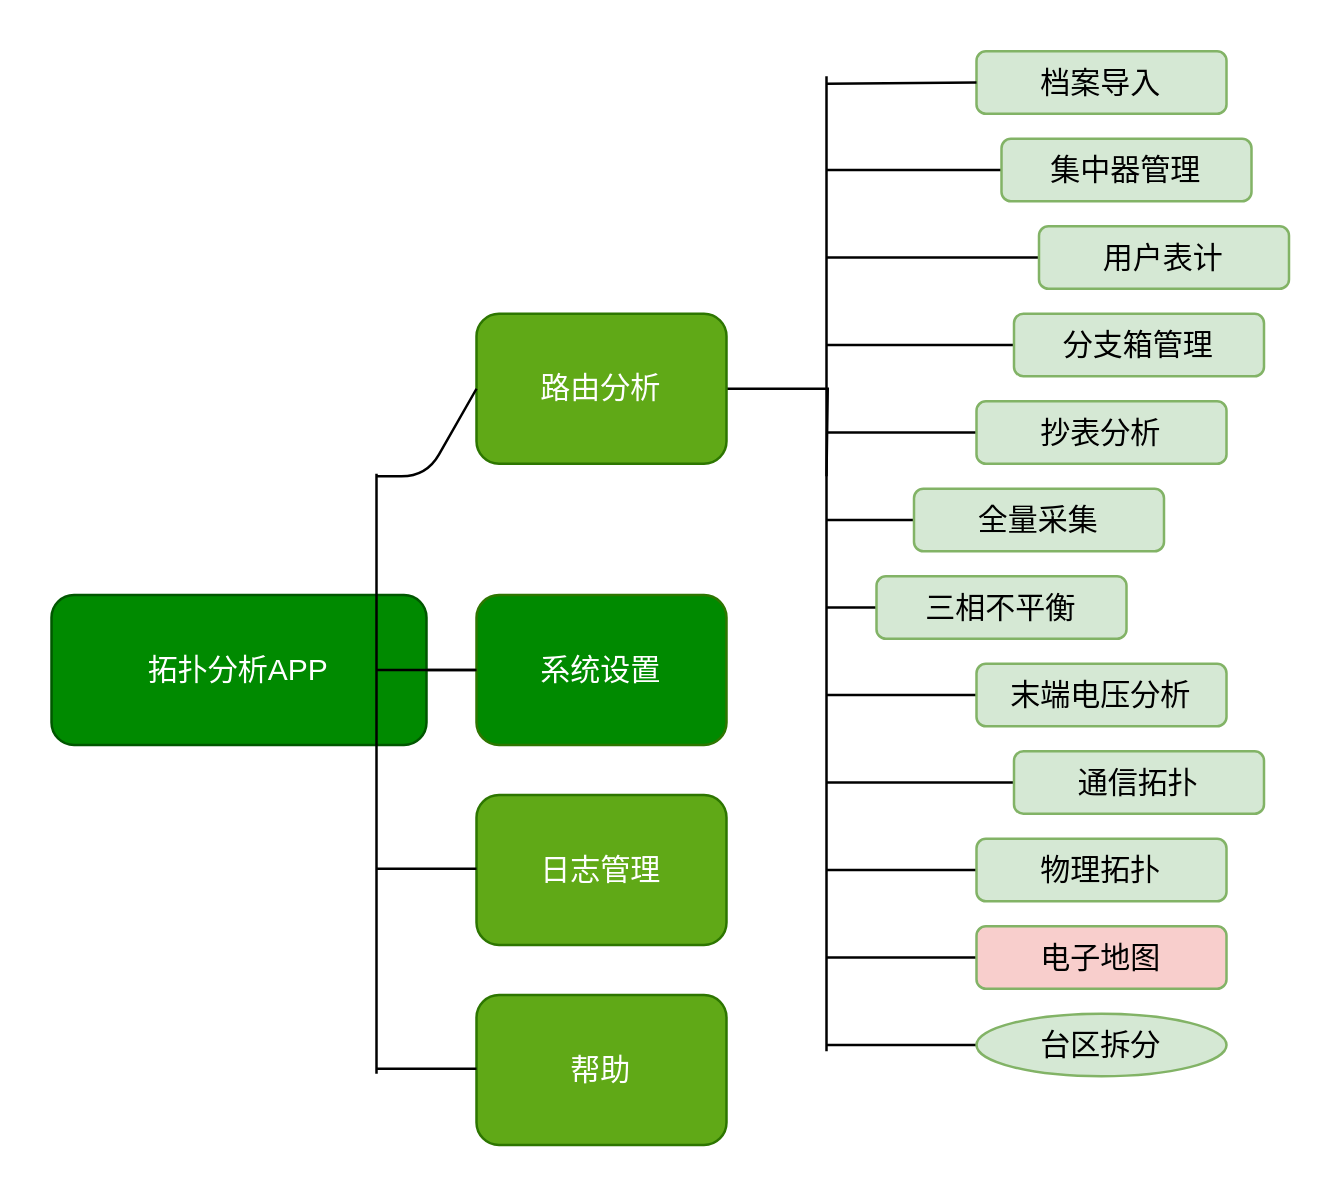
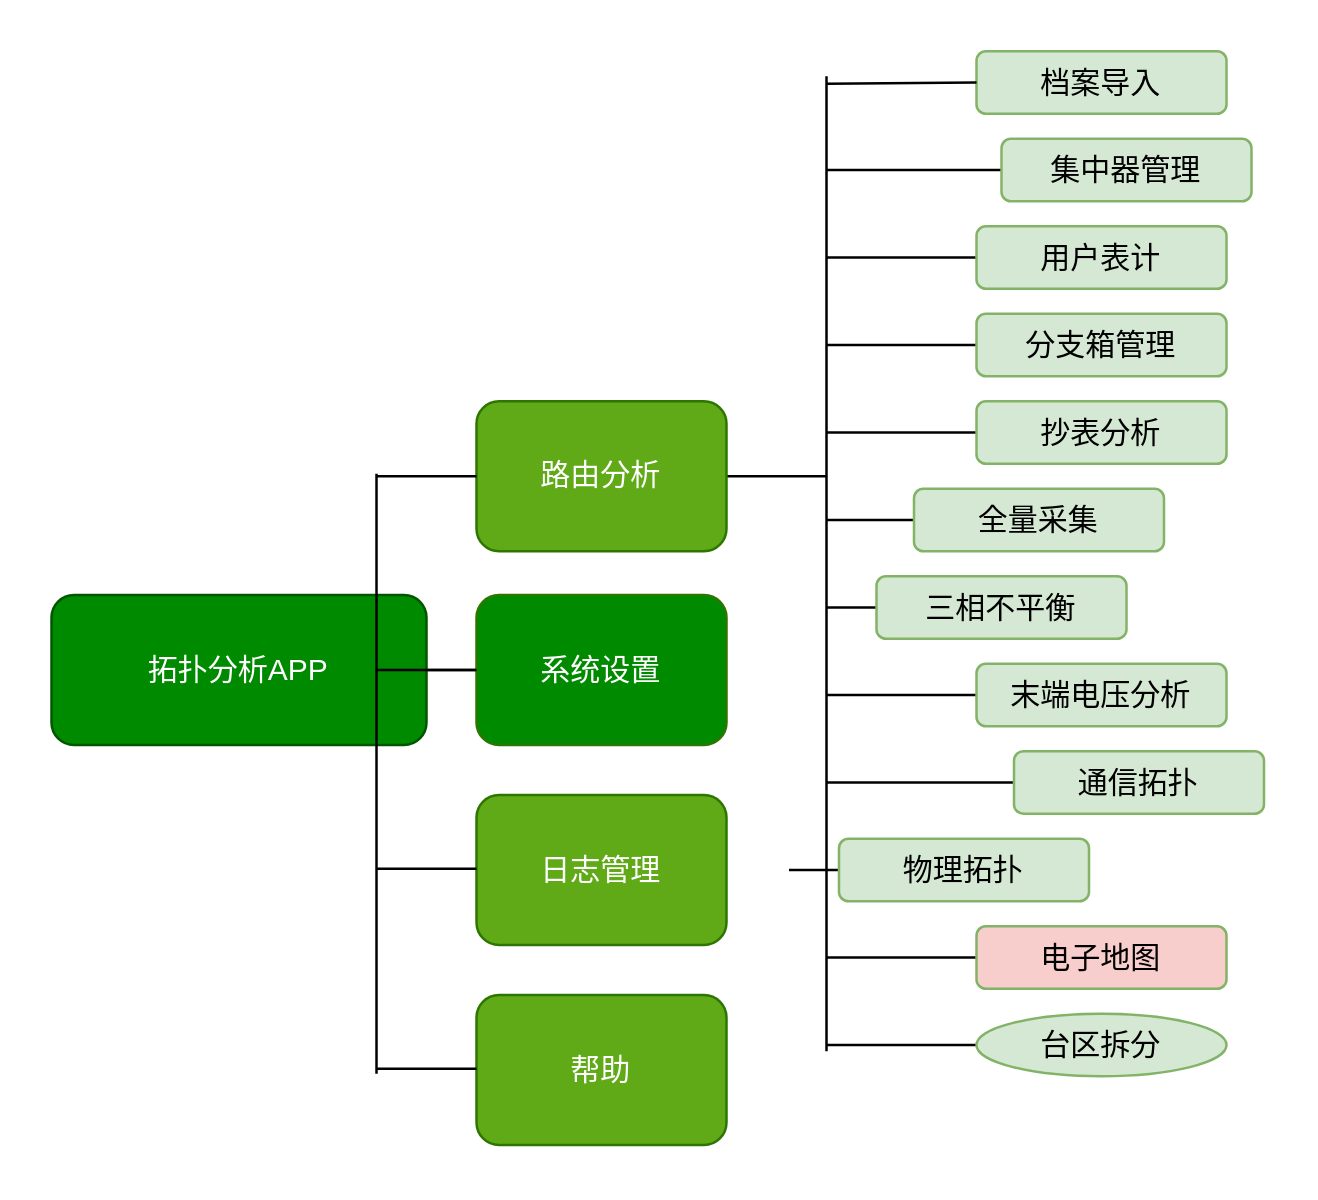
node "用户表计": moved (1164, 258) -> (1101, 258)
node "分支箱管理": moved (1139, 345) -> (1101, 345)
node "路由分析": moved (601, 389) -> (601, 476)
node "物理拓扑": moved (1101, 870) -> (964, 870)
